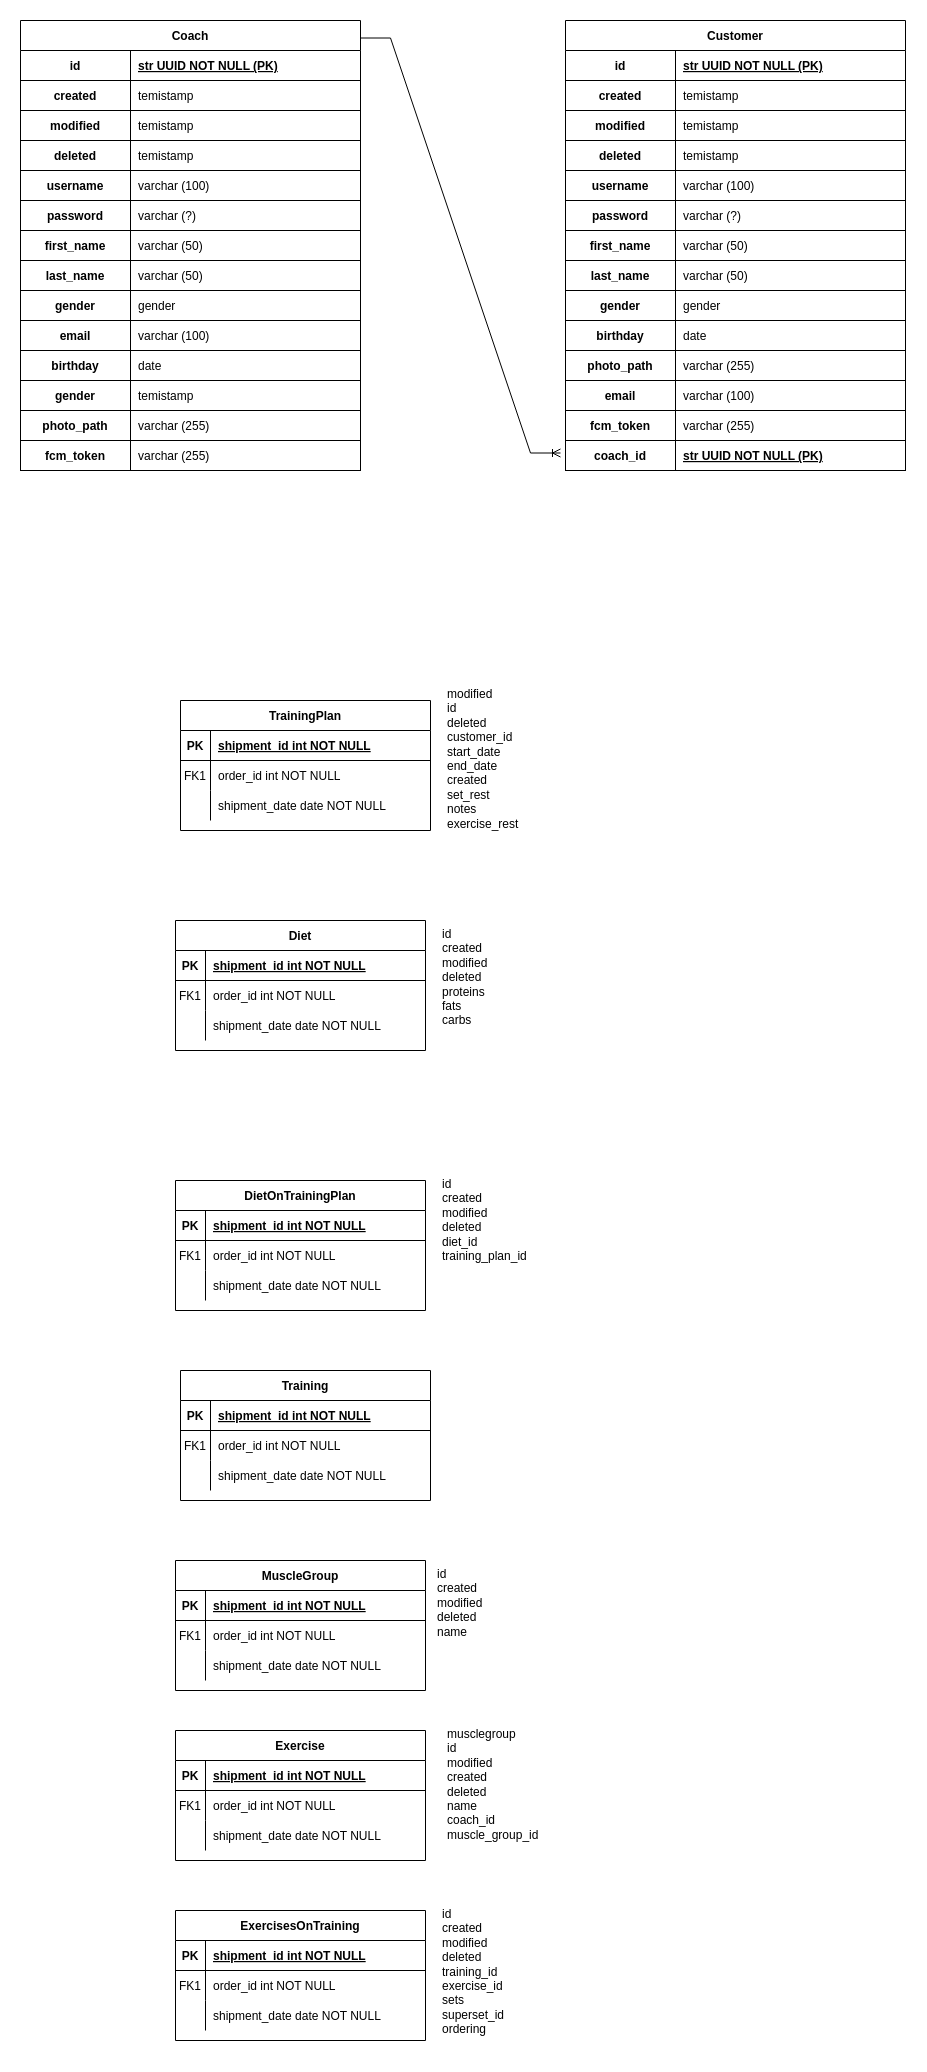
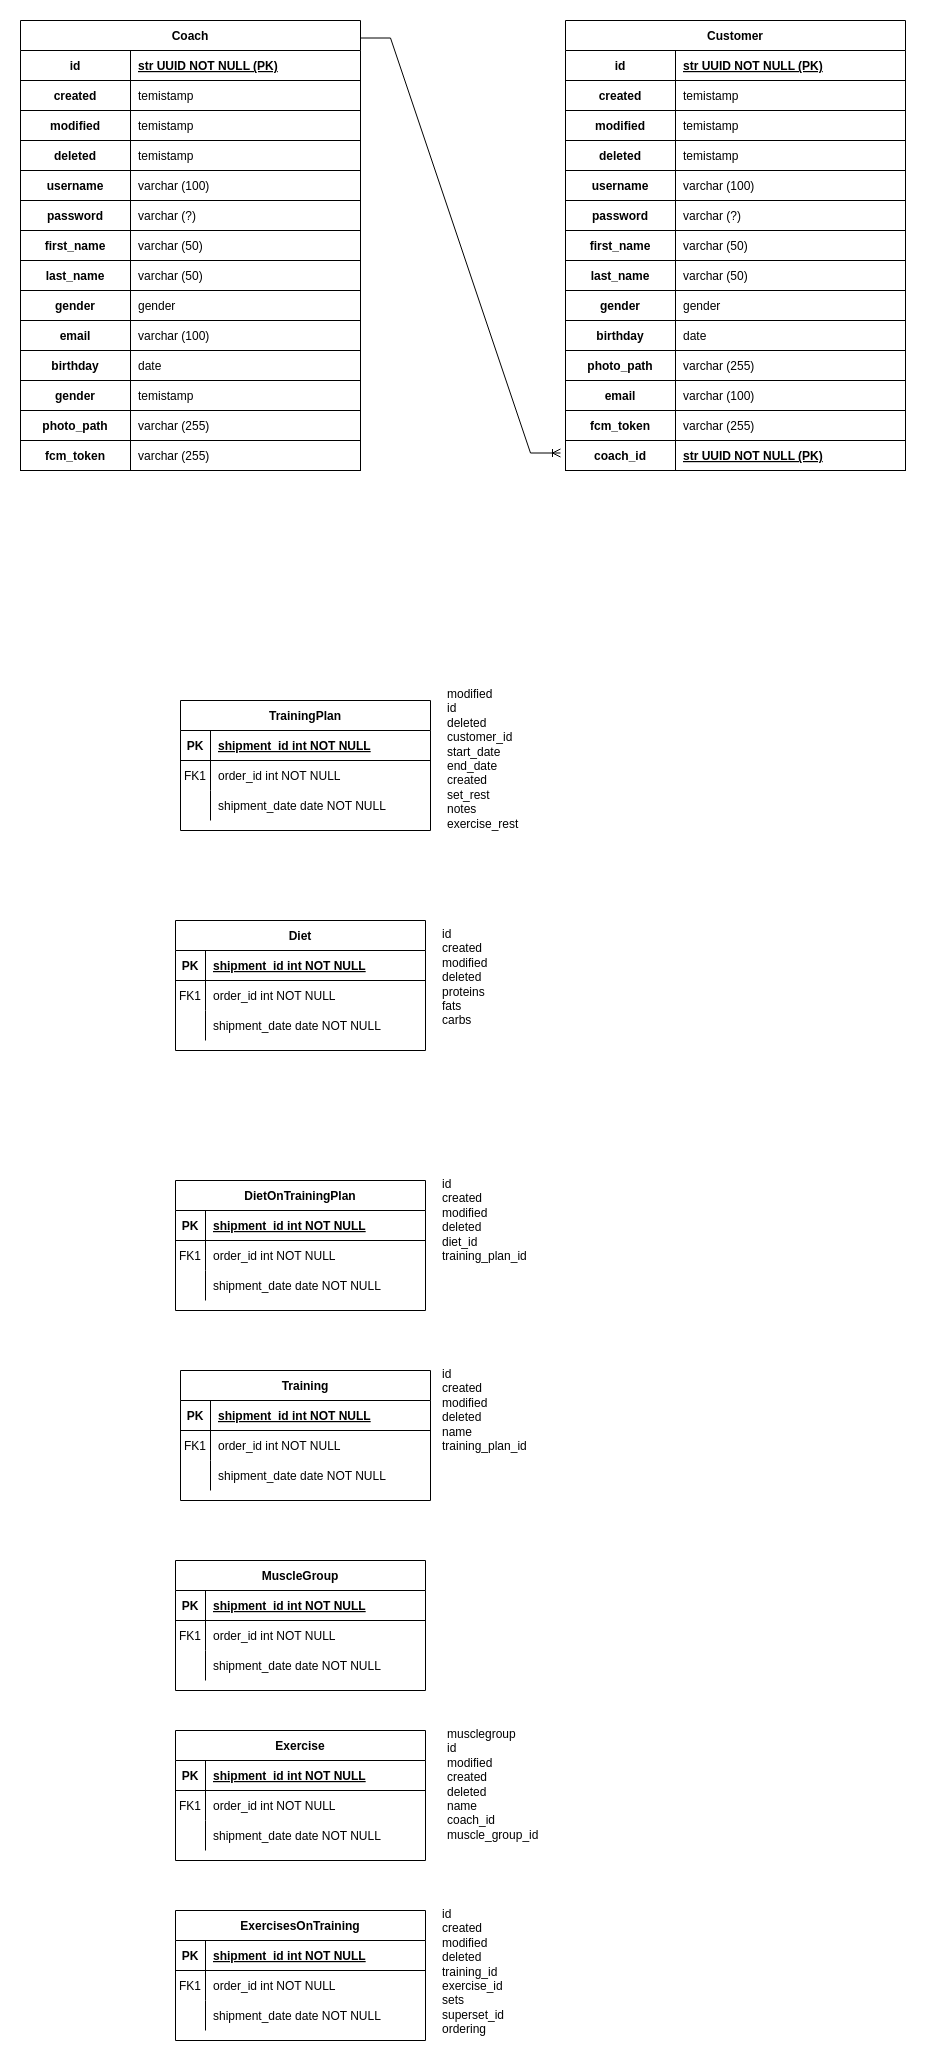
node "id created modified deleted name training_plan_id": added
node "id created modified deleted name": removed
